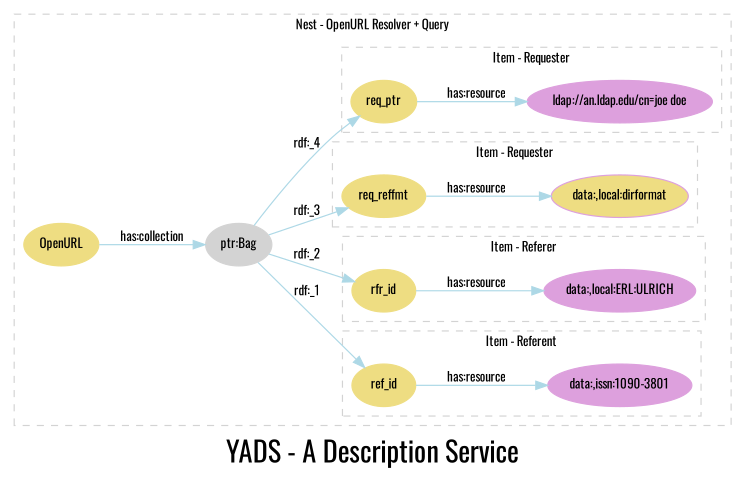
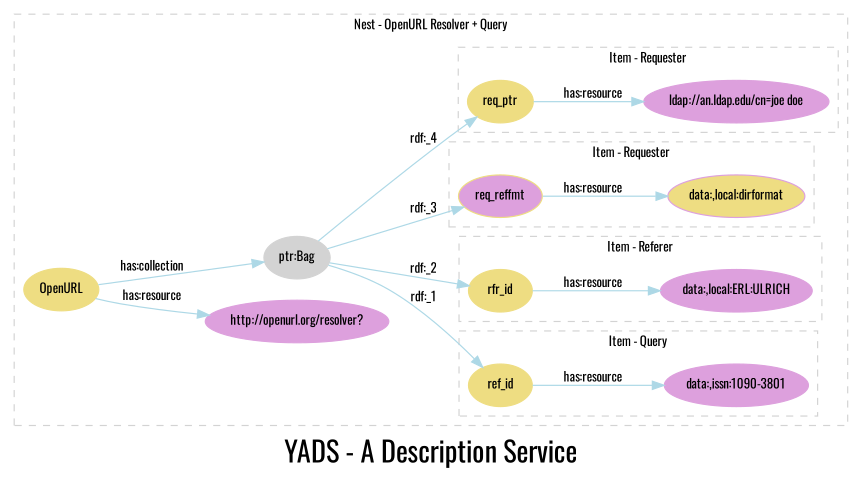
node "req_reffmt": fillcolor lightgoldenrod -> plum
node "http://openurl.org/resolver?": added
cluster "Item - Referent": label "Item - Referent" -> "Item - Query"
